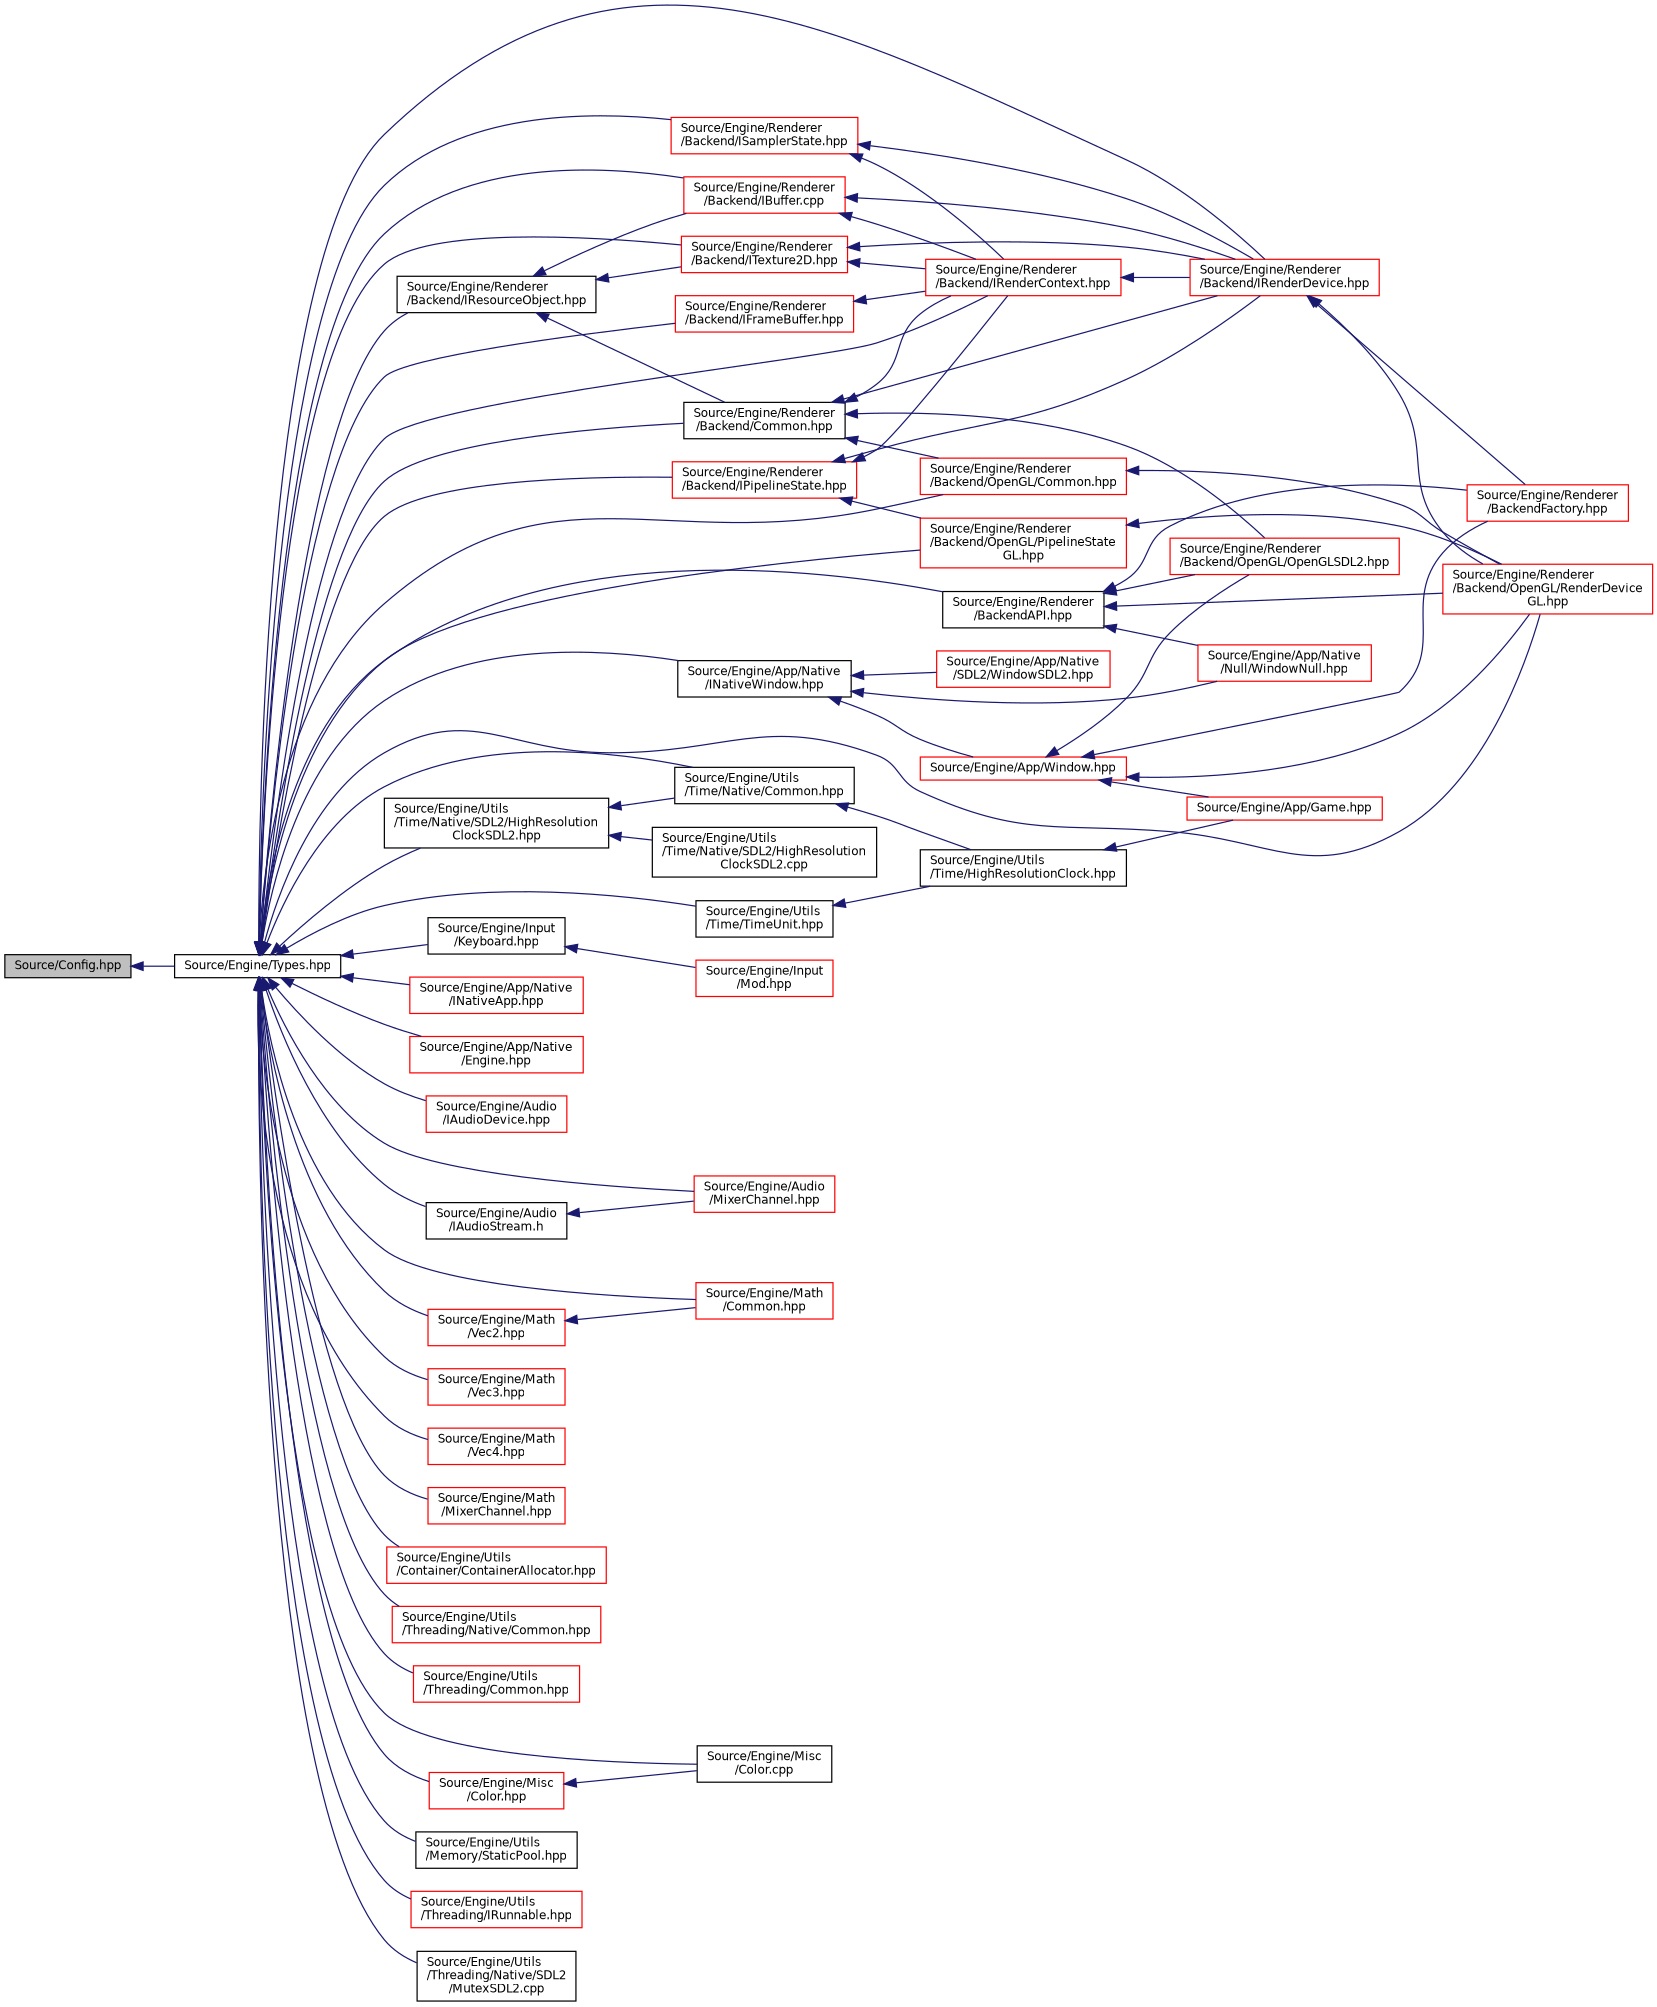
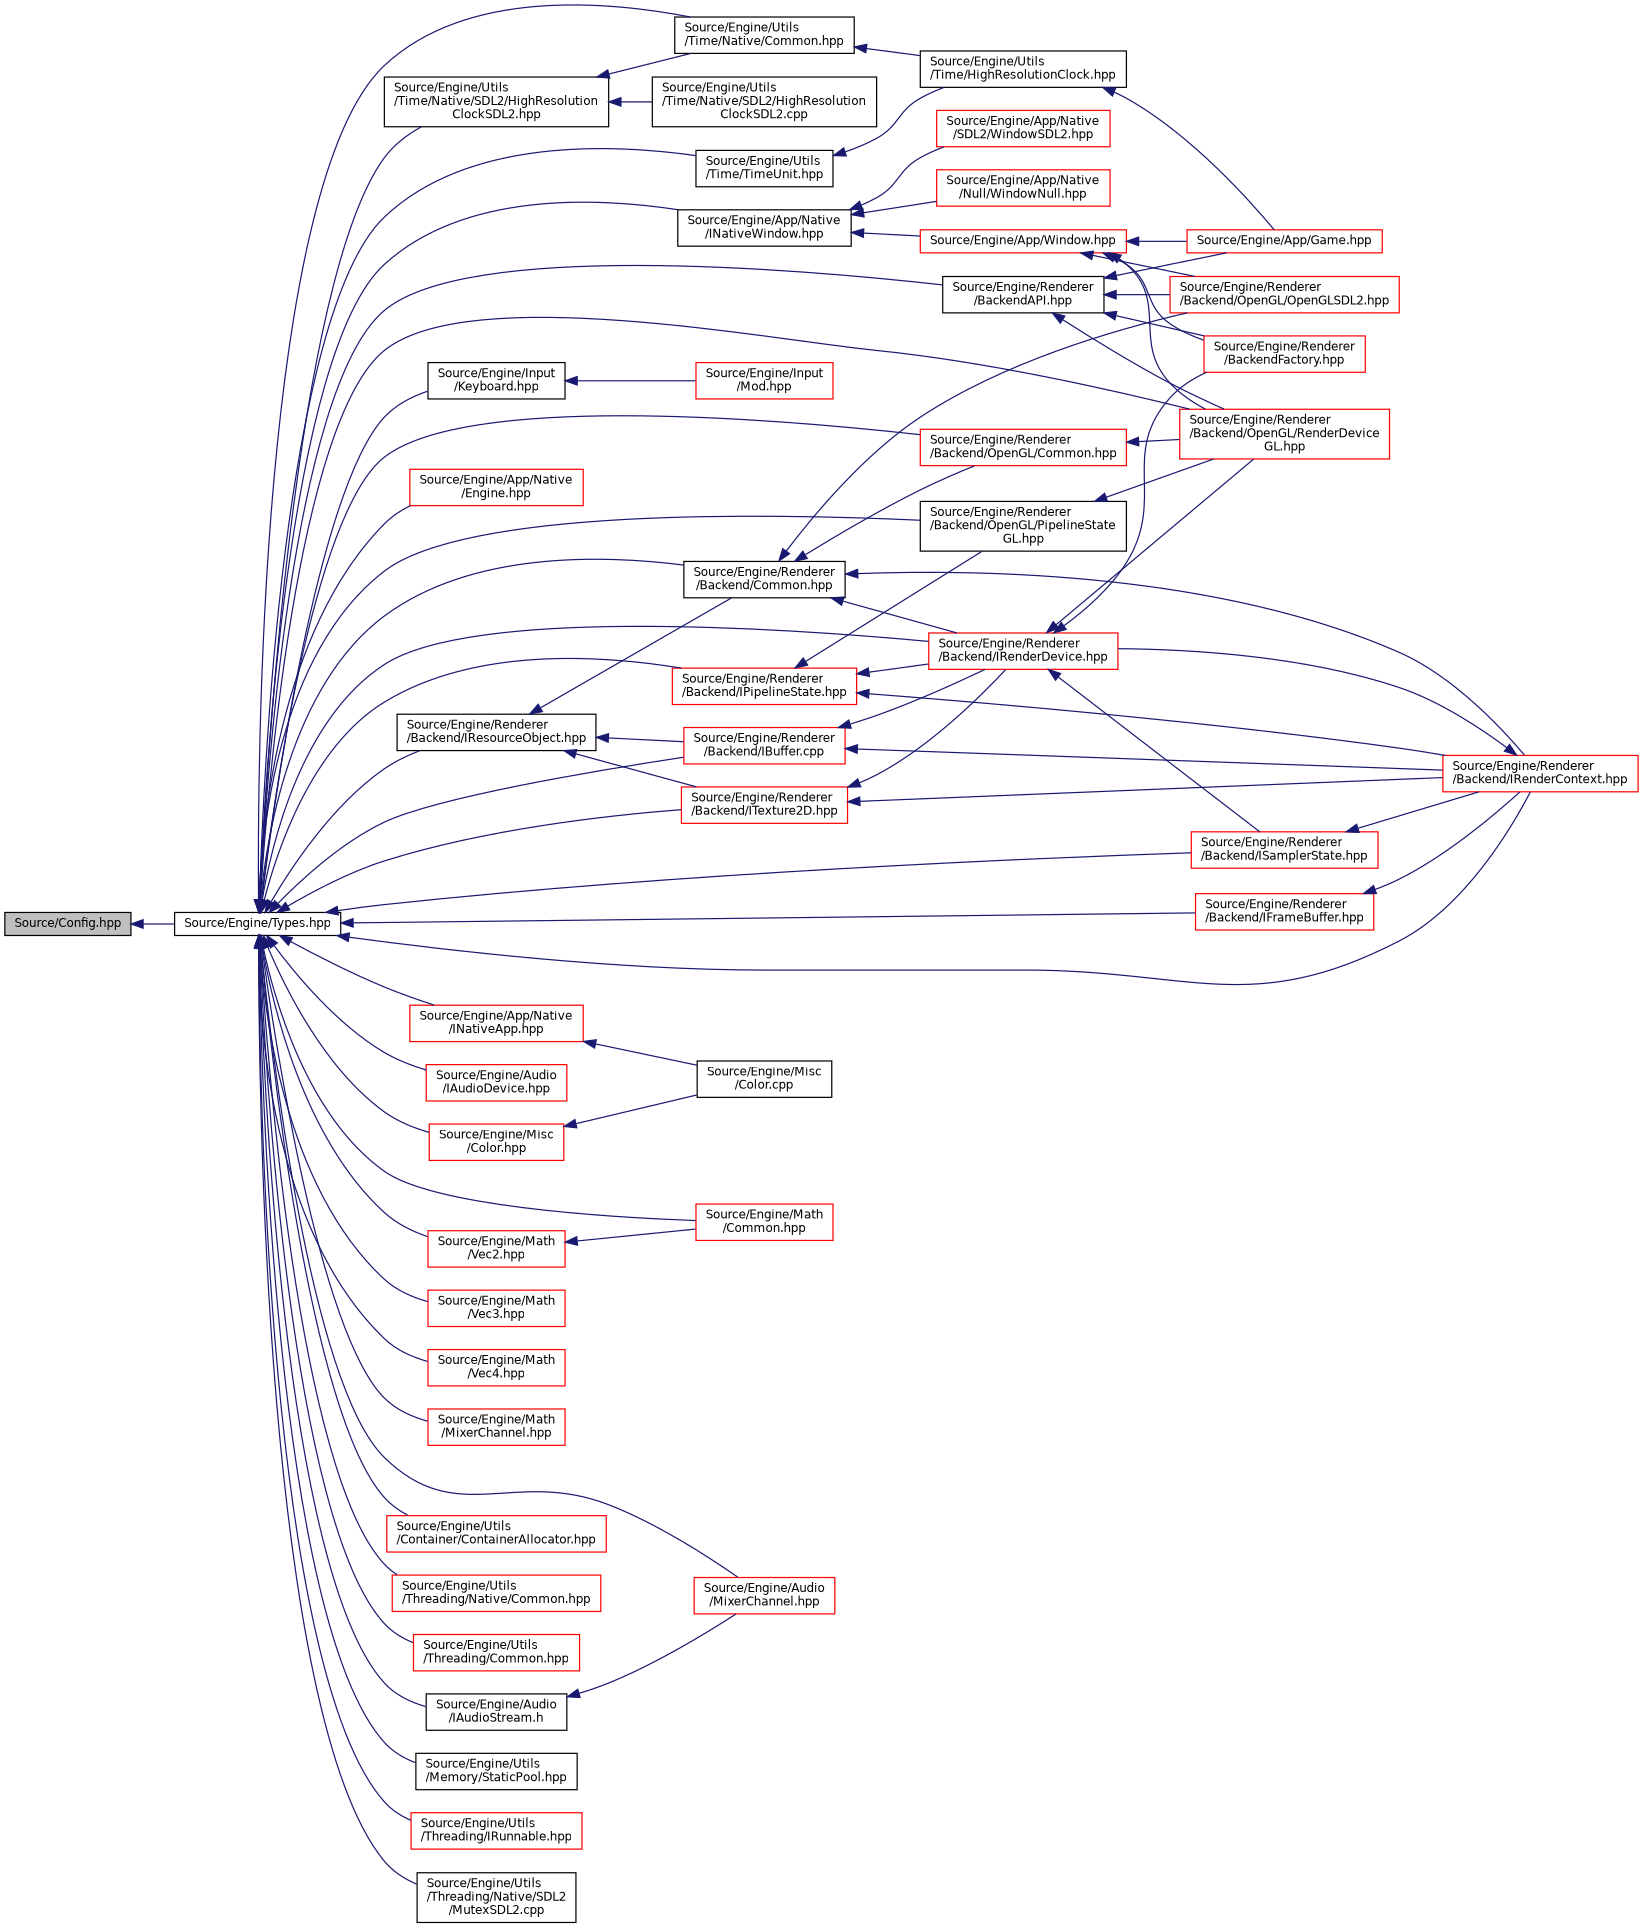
edge "Source/Engine/Renderer /Backend/IRenderDevice.hpp" -> "Source/Engine/Renderer /Backend/ISamplerState.hpp": reversed
node "Source/Engine/Renderer /Backend/OpenGL/PipelineState GL.hpp": color red -> black
edge "Source/Engine/App/Native /Null/WindowNull.hpp" -> "Source/Engine/Renderer /BackendAPI.hpp": now "Source/Engine/App/Game.hpp" -> "Source/Engine/Renderer /BackendAPI.hpp"
edge "Source/Engine/Misc /Color.cpp" -> "Source/Engine/Types.hpp": now "Source/Engine/Misc /Color.cpp" -> "Source/Engine/App/Native /INativeApp.hpp"
